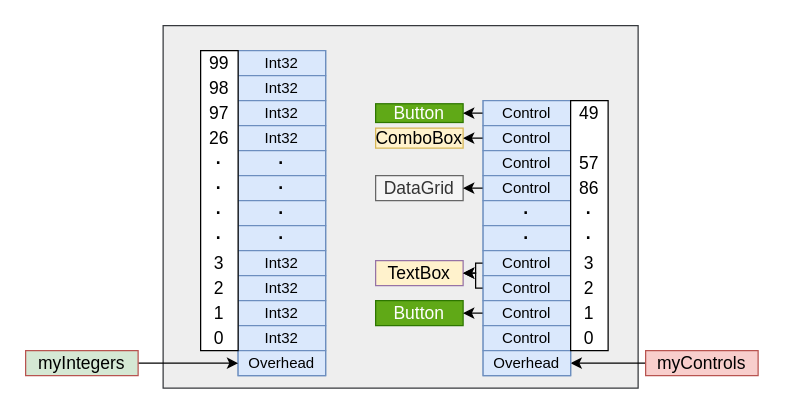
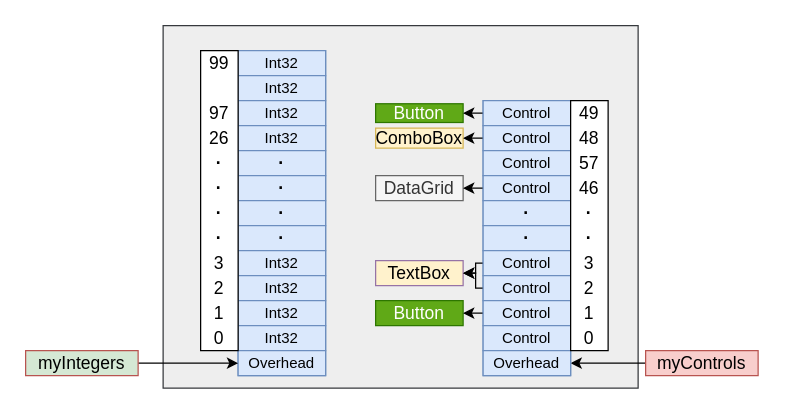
node "98": removed
node "48": added
node "86": label "86" -> "46"
